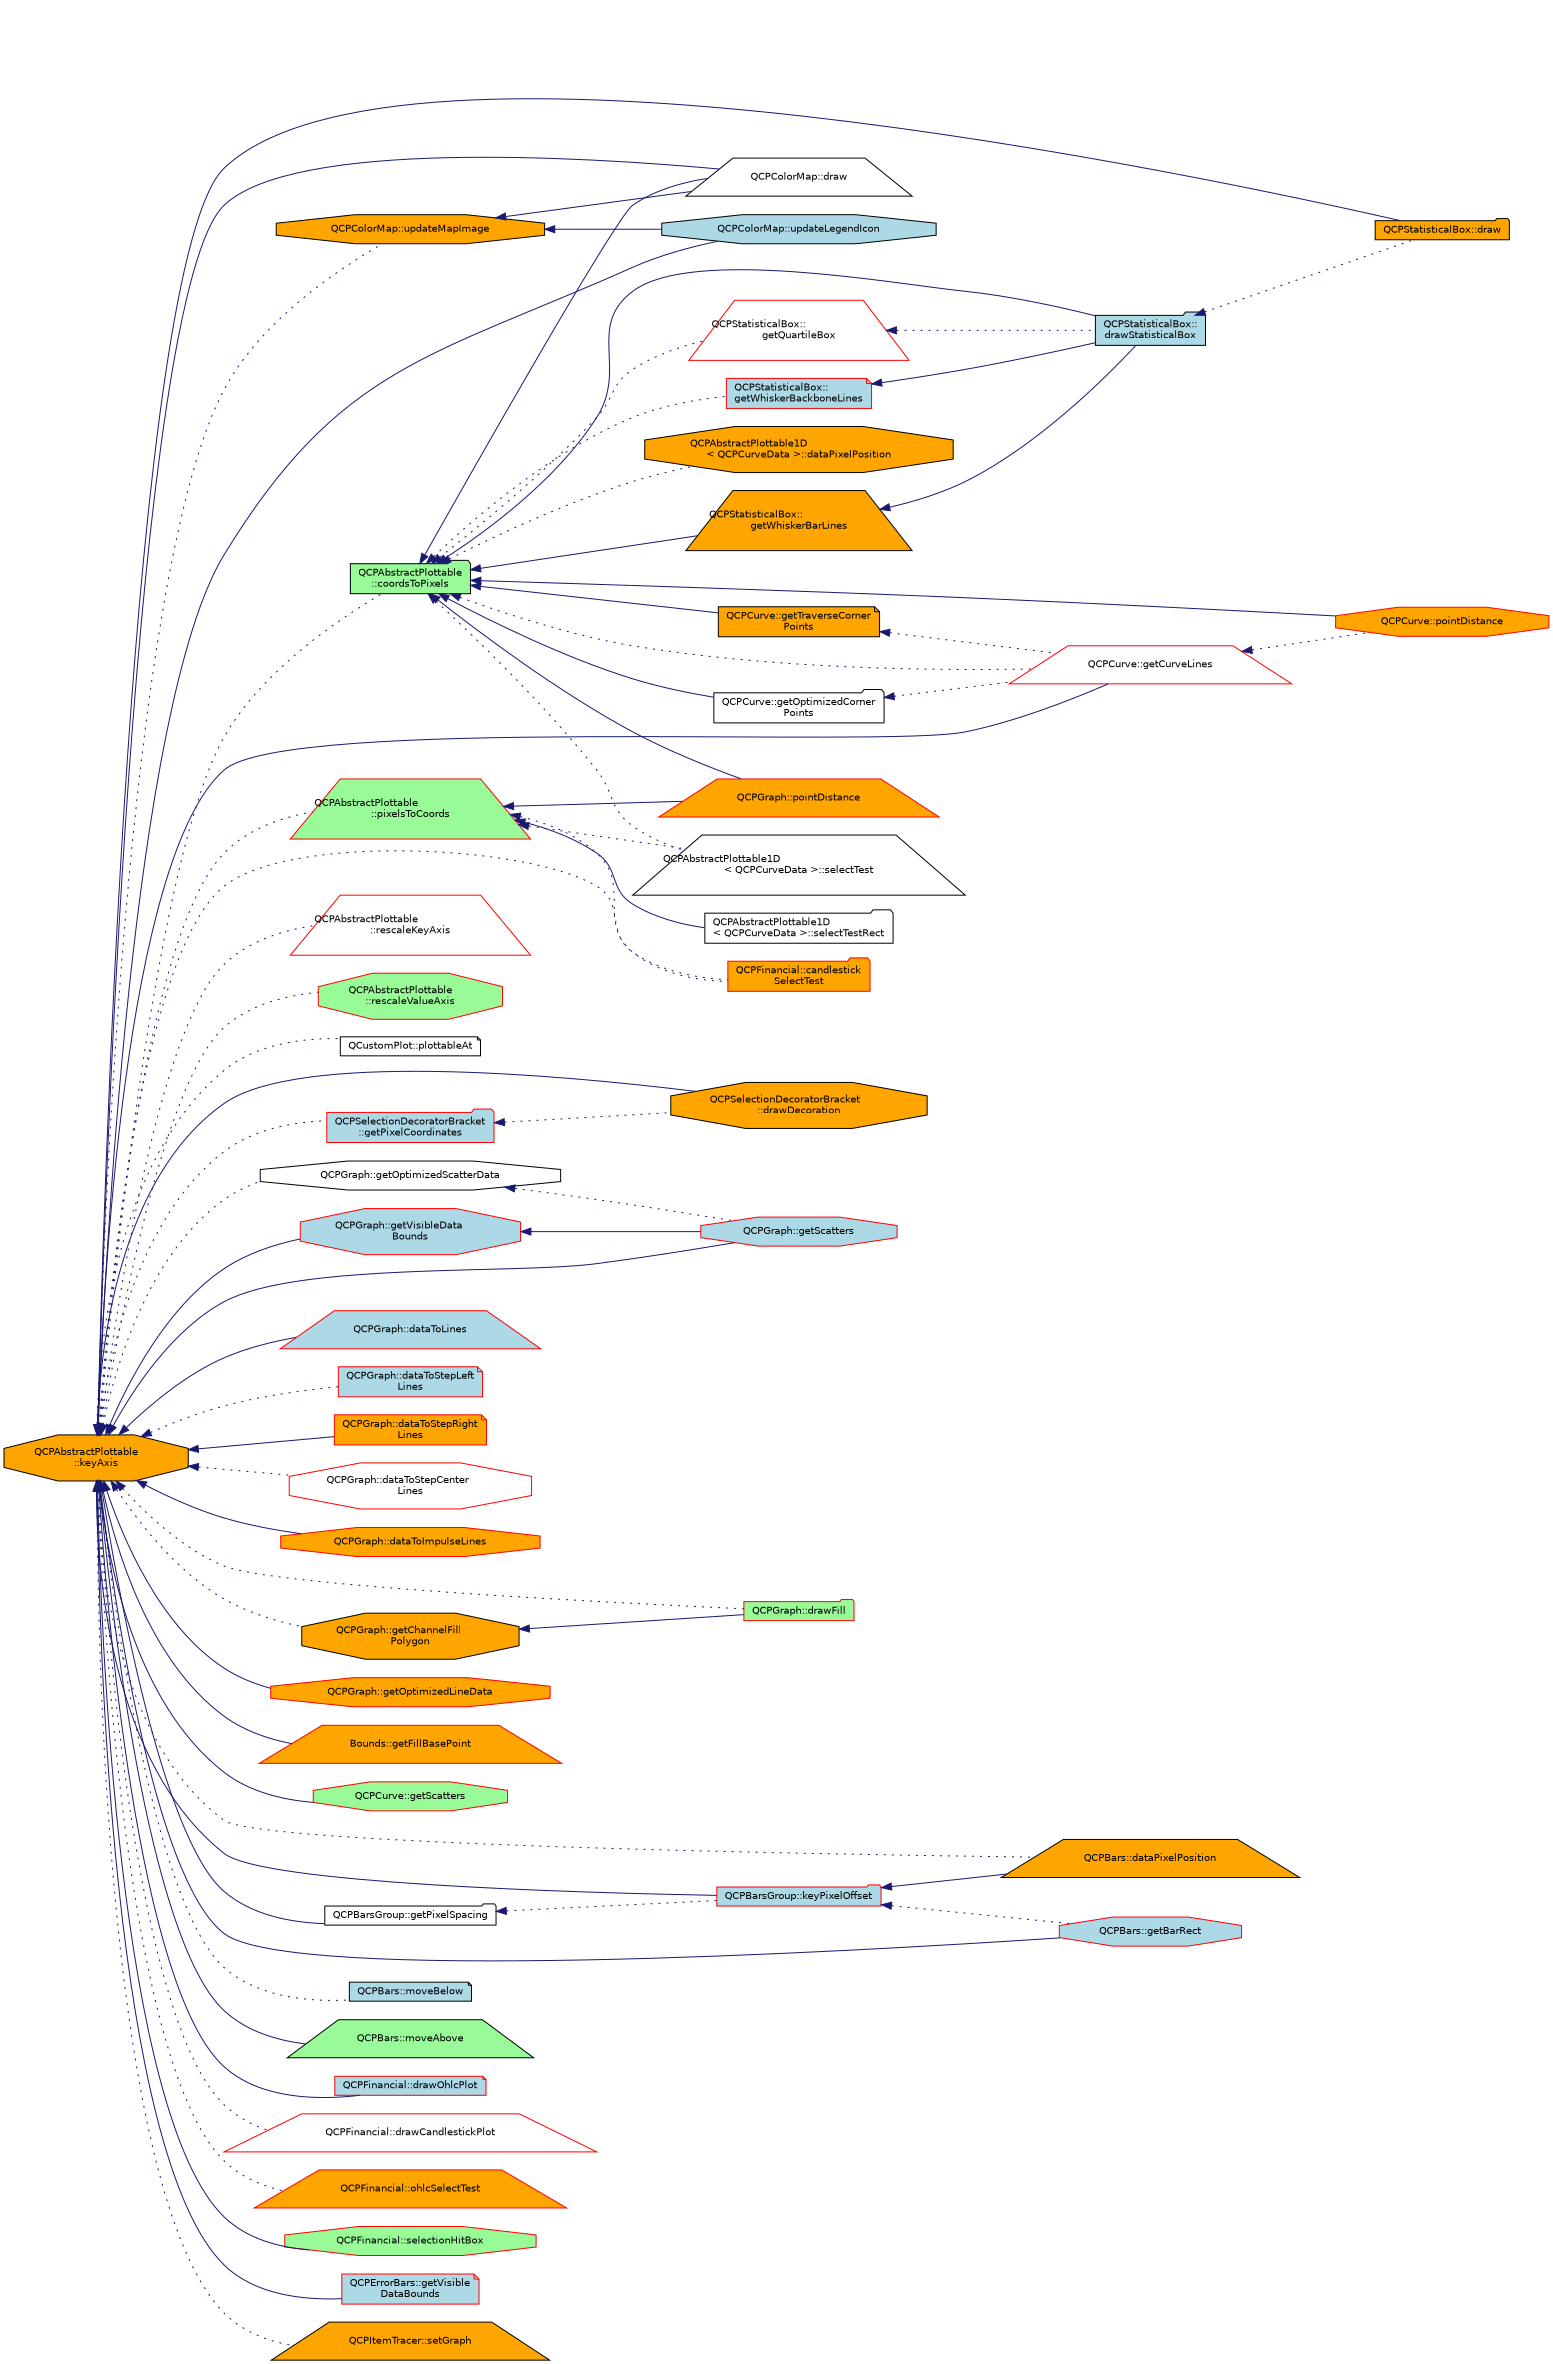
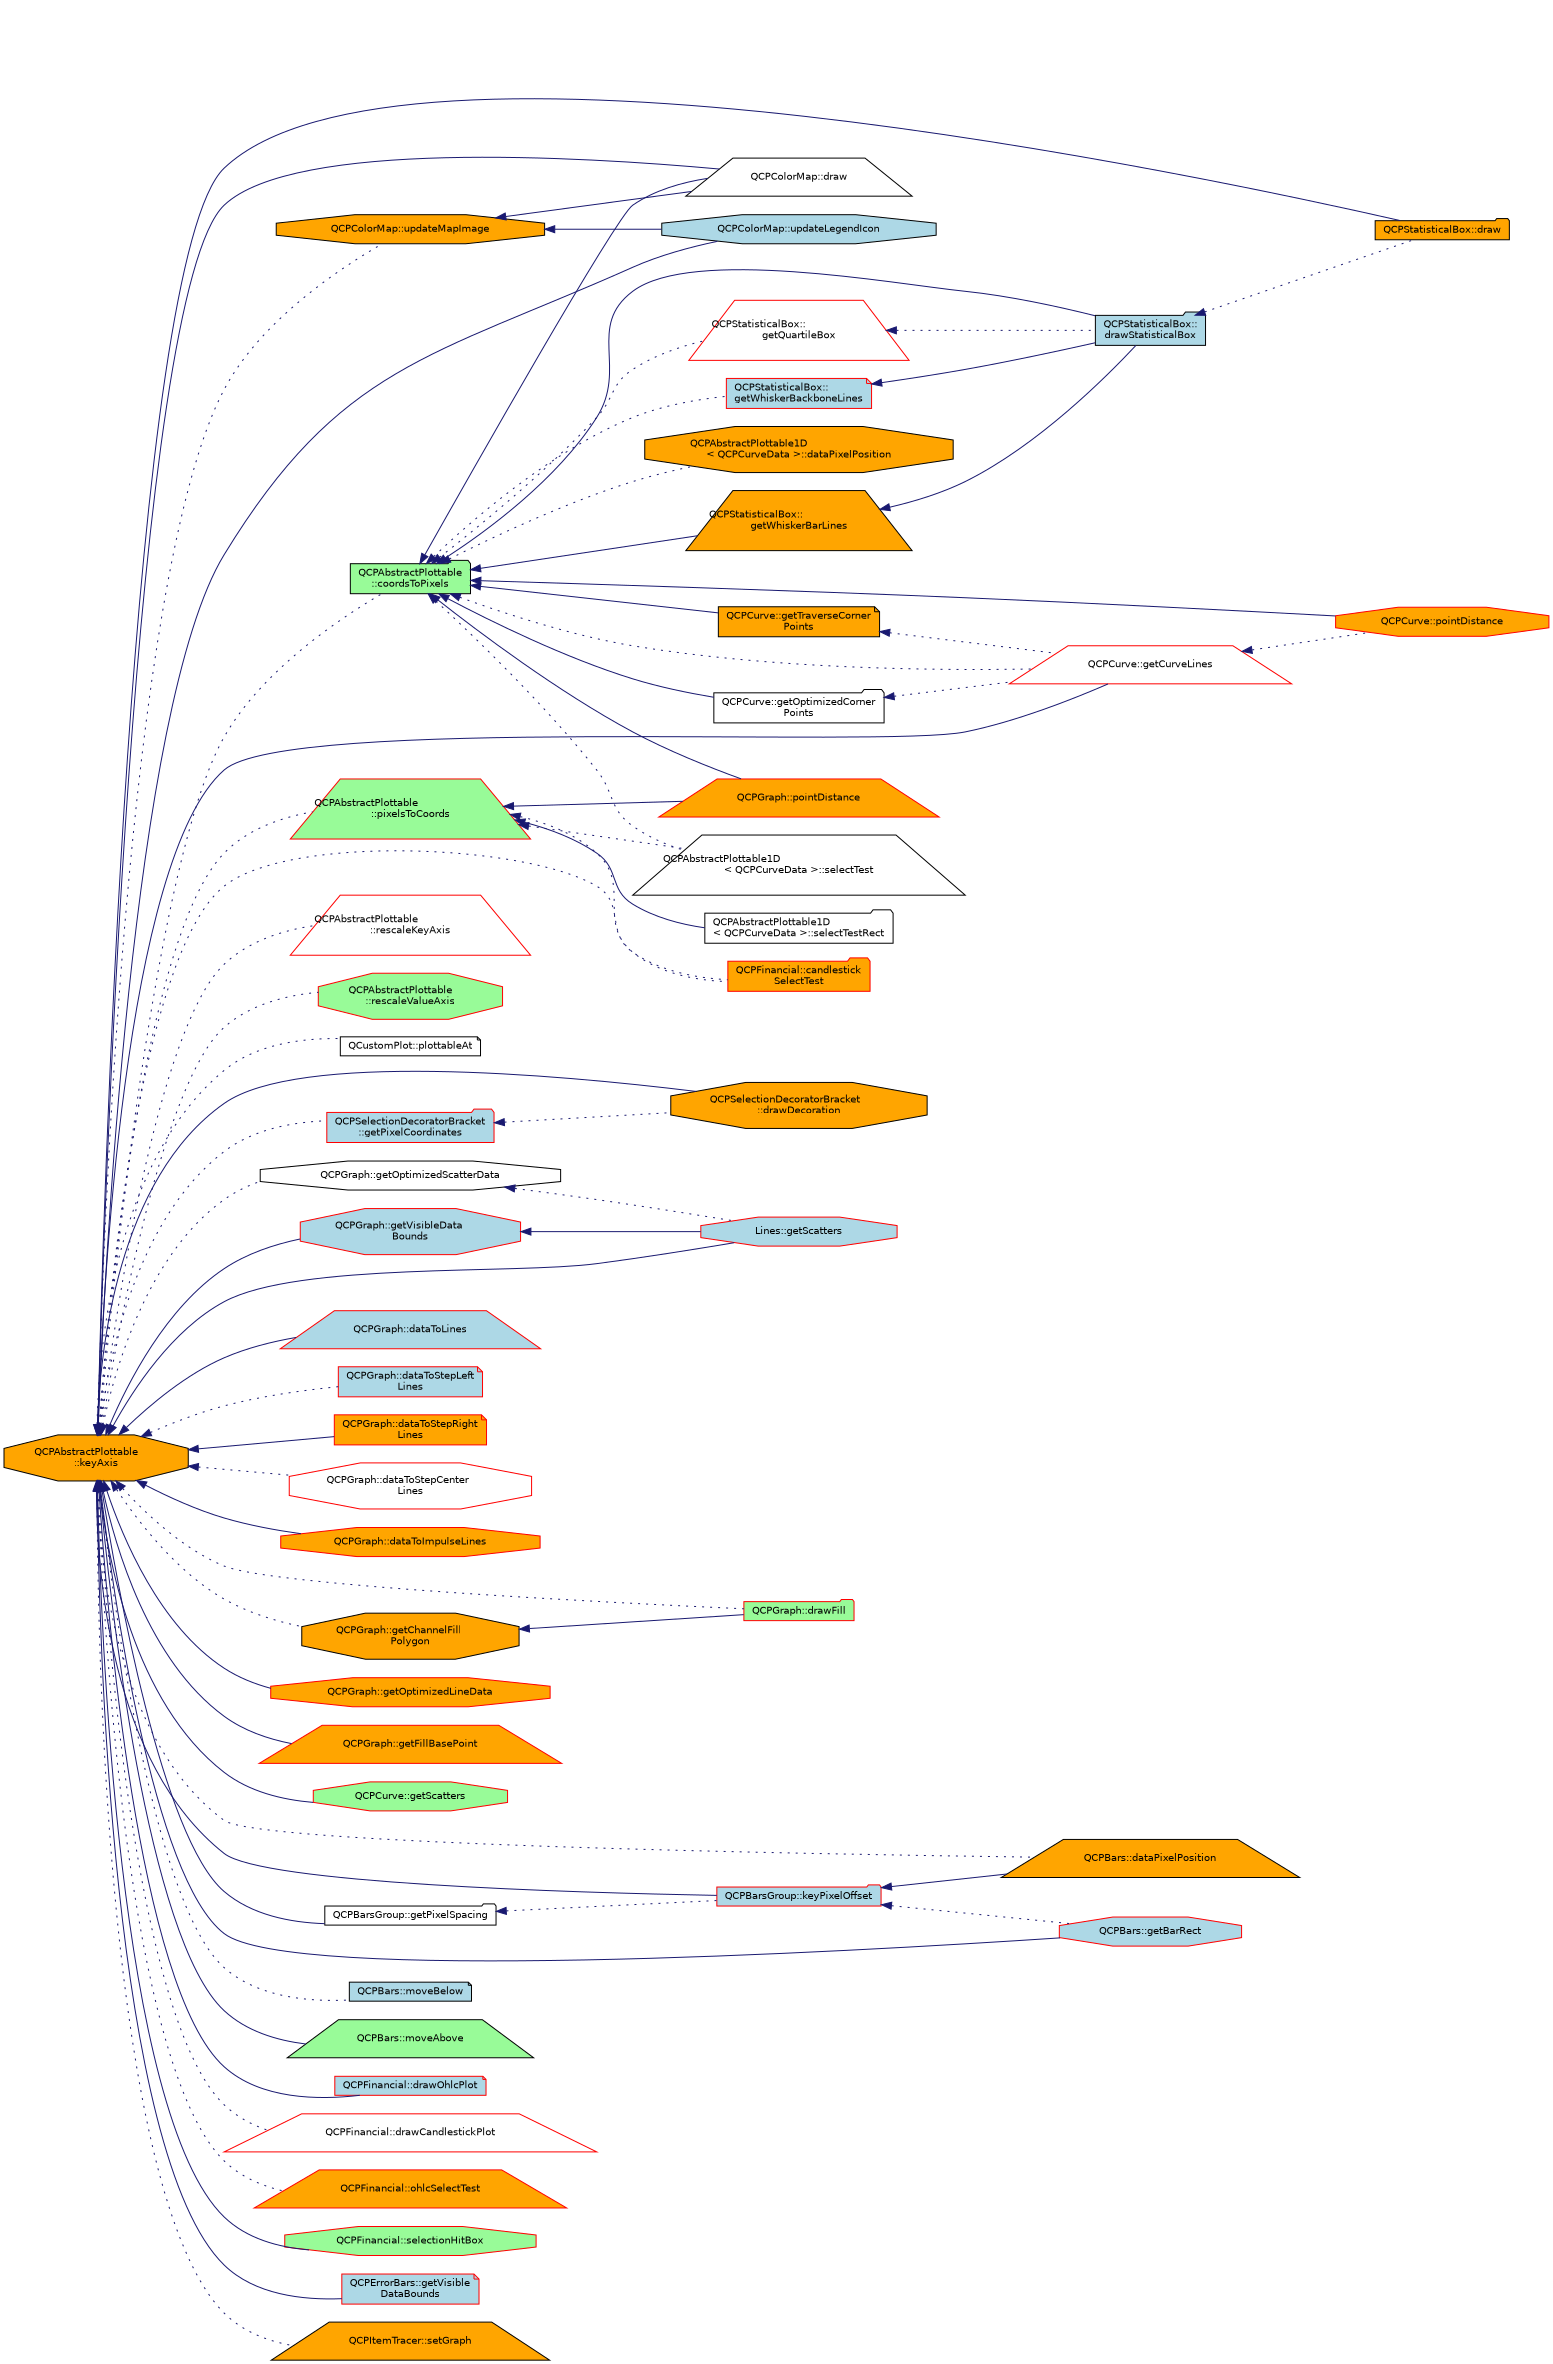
node "QCPGraph::getScatters": label "QCPGraph::getScatters" -> "Lines::getScatters"
node "Bounds::getFillBasePoint": label "Bounds::getFillBasePoint" -> "QCPGraph::getFillBasePoint"
